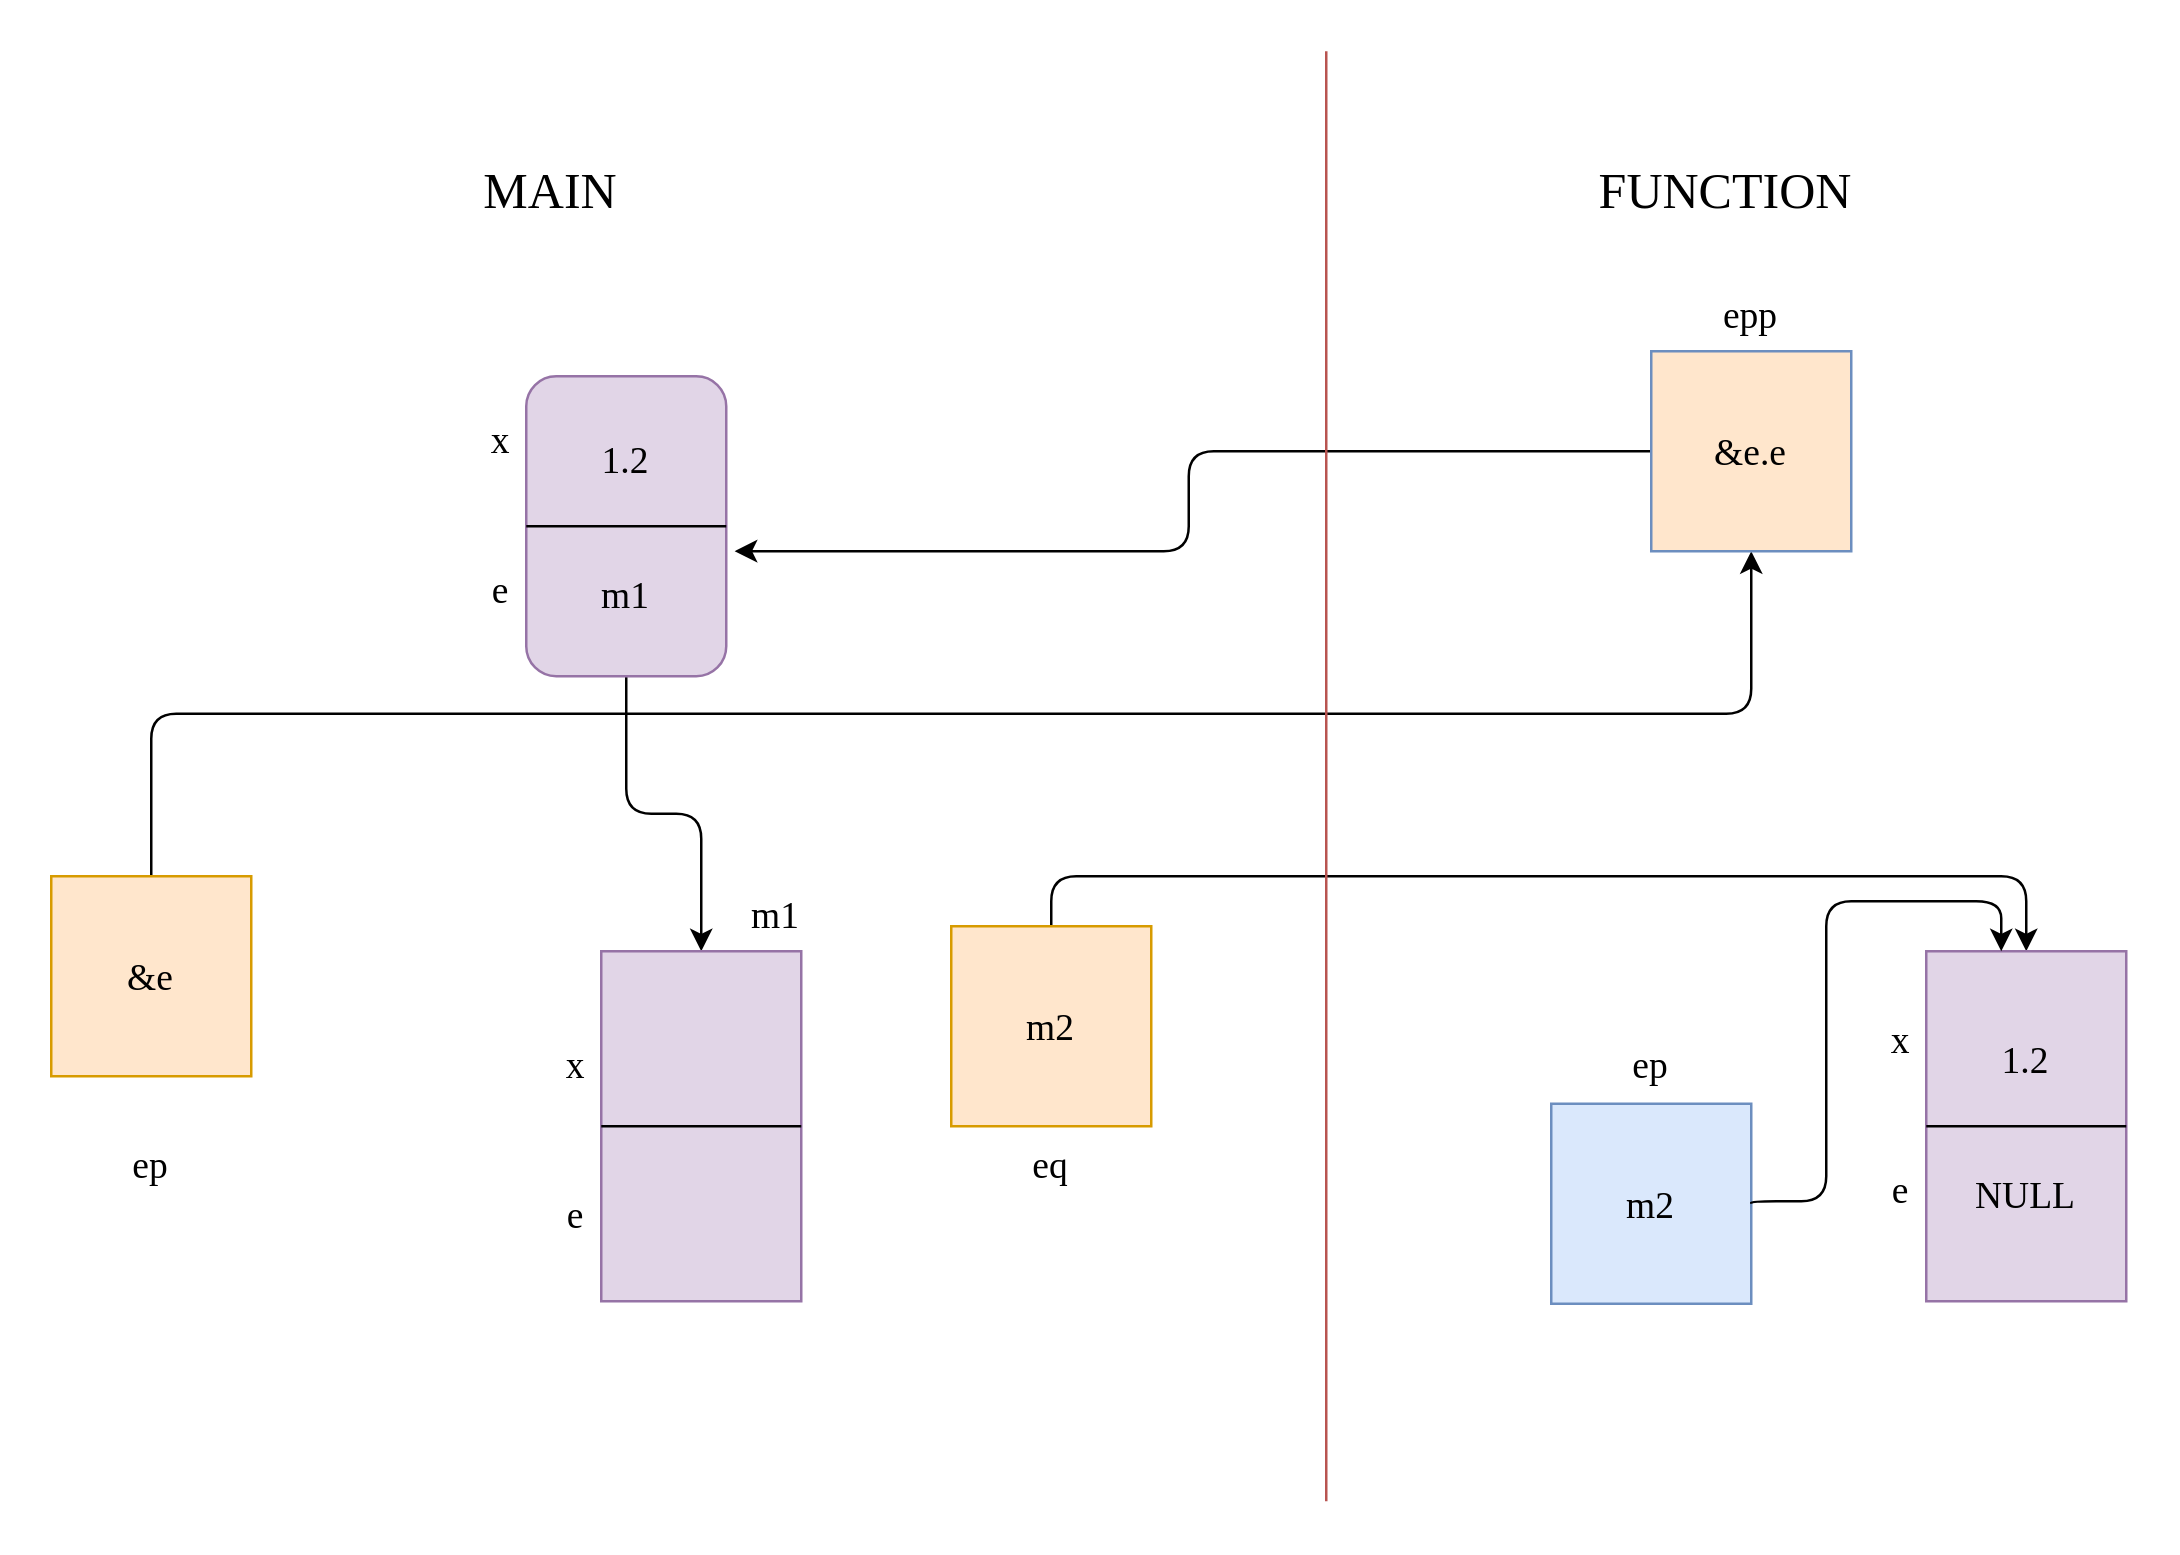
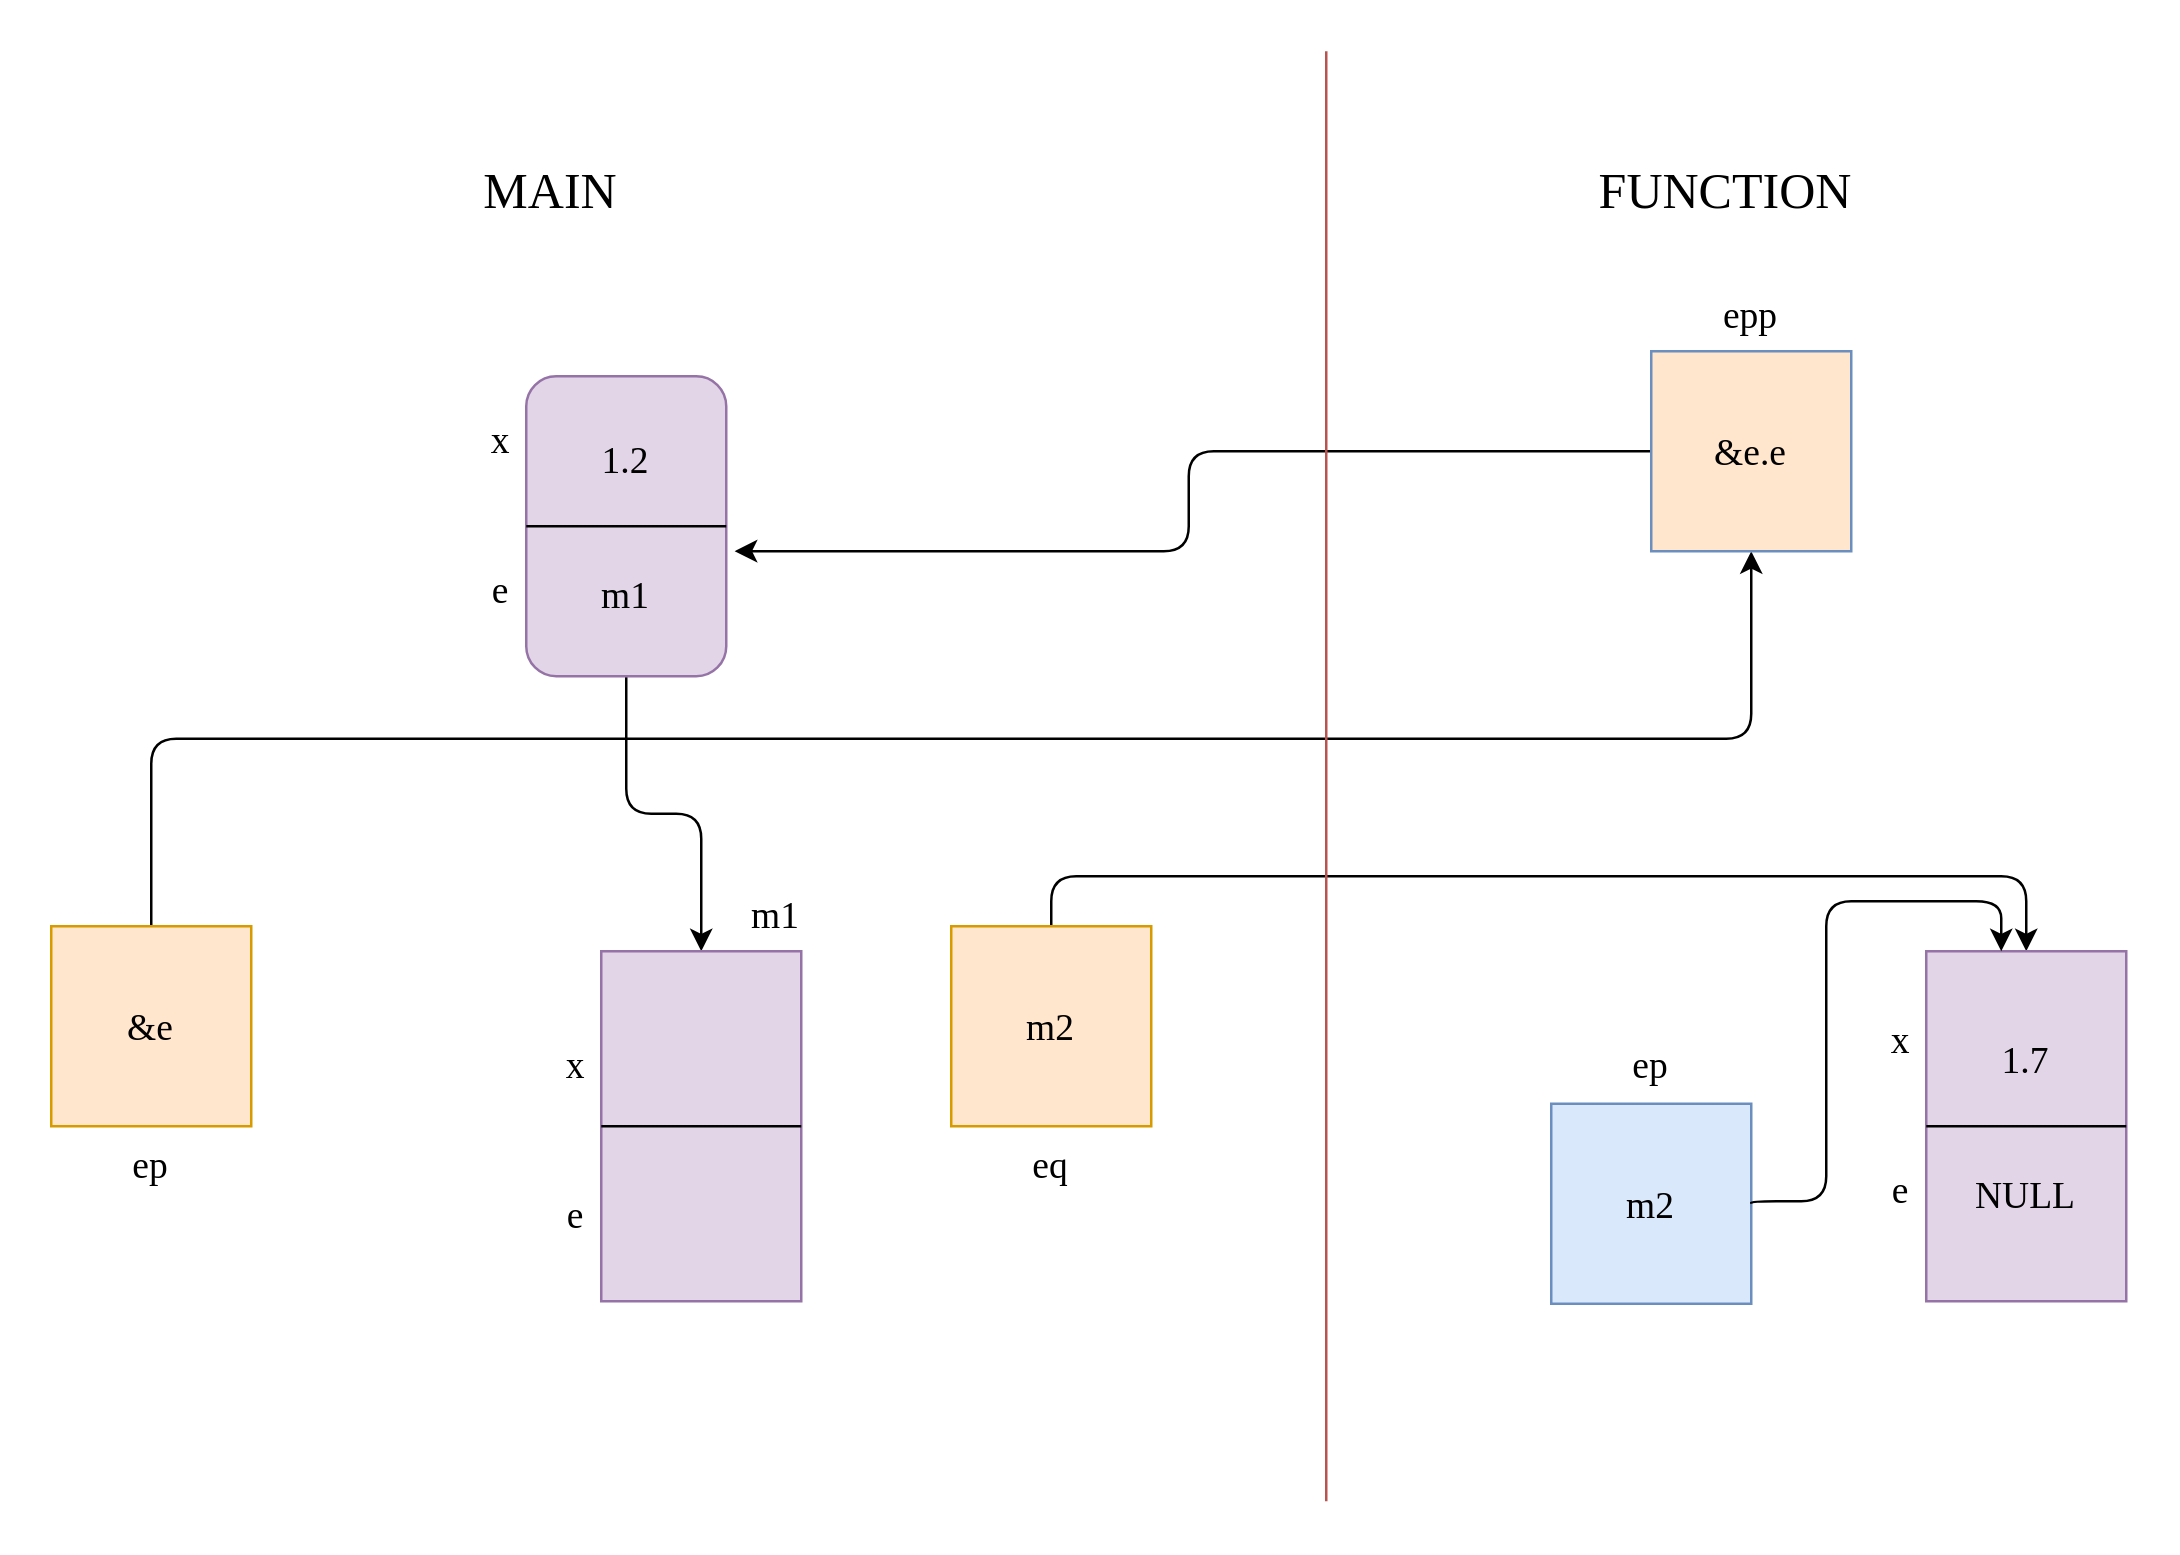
node "&e": moved (151, 976) -> (151, 1026)
node "1.2 NULL": label "1.2 NULL" -> "1.7 NULL"
